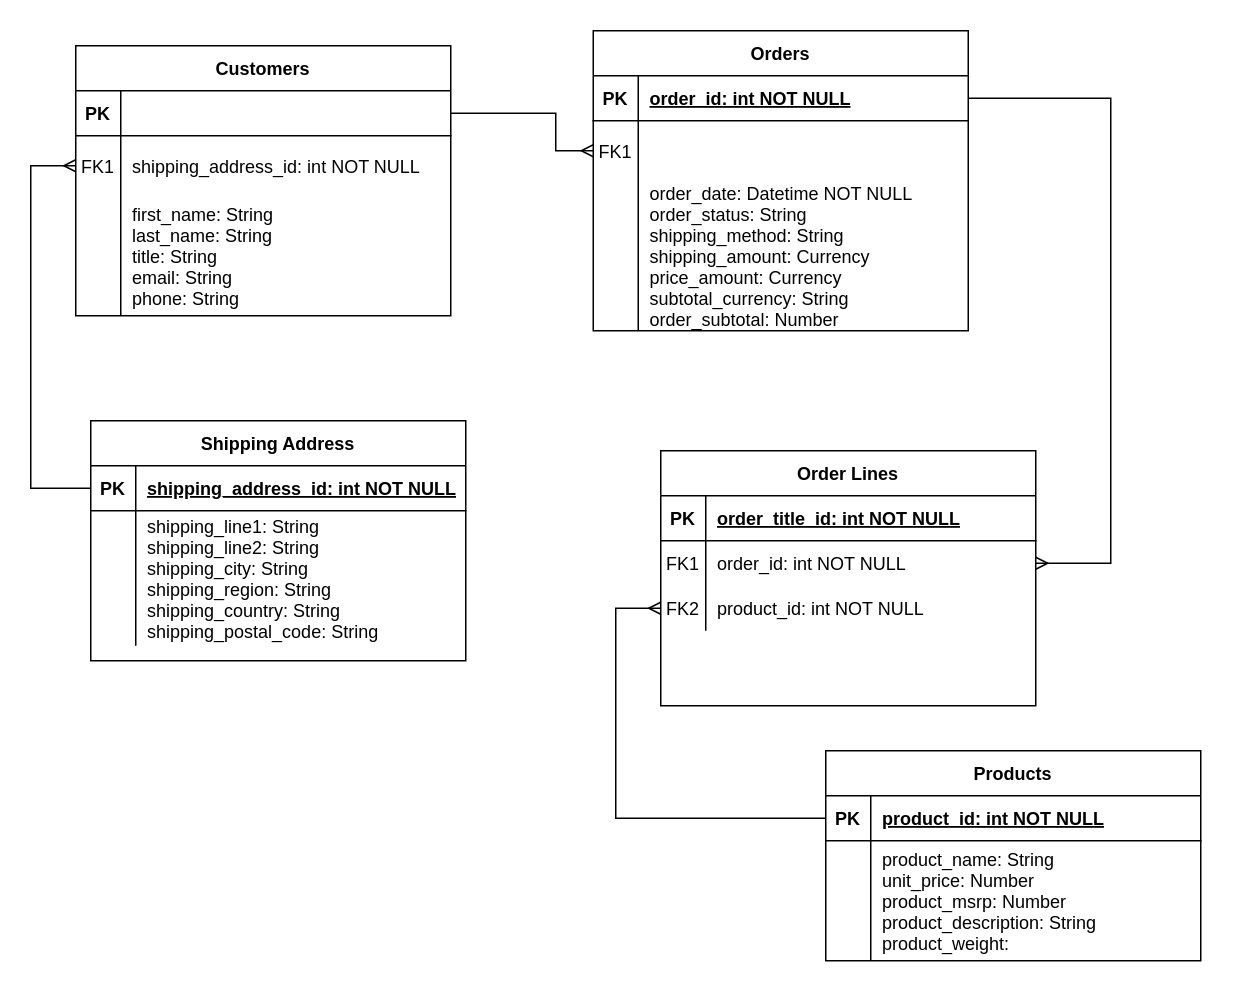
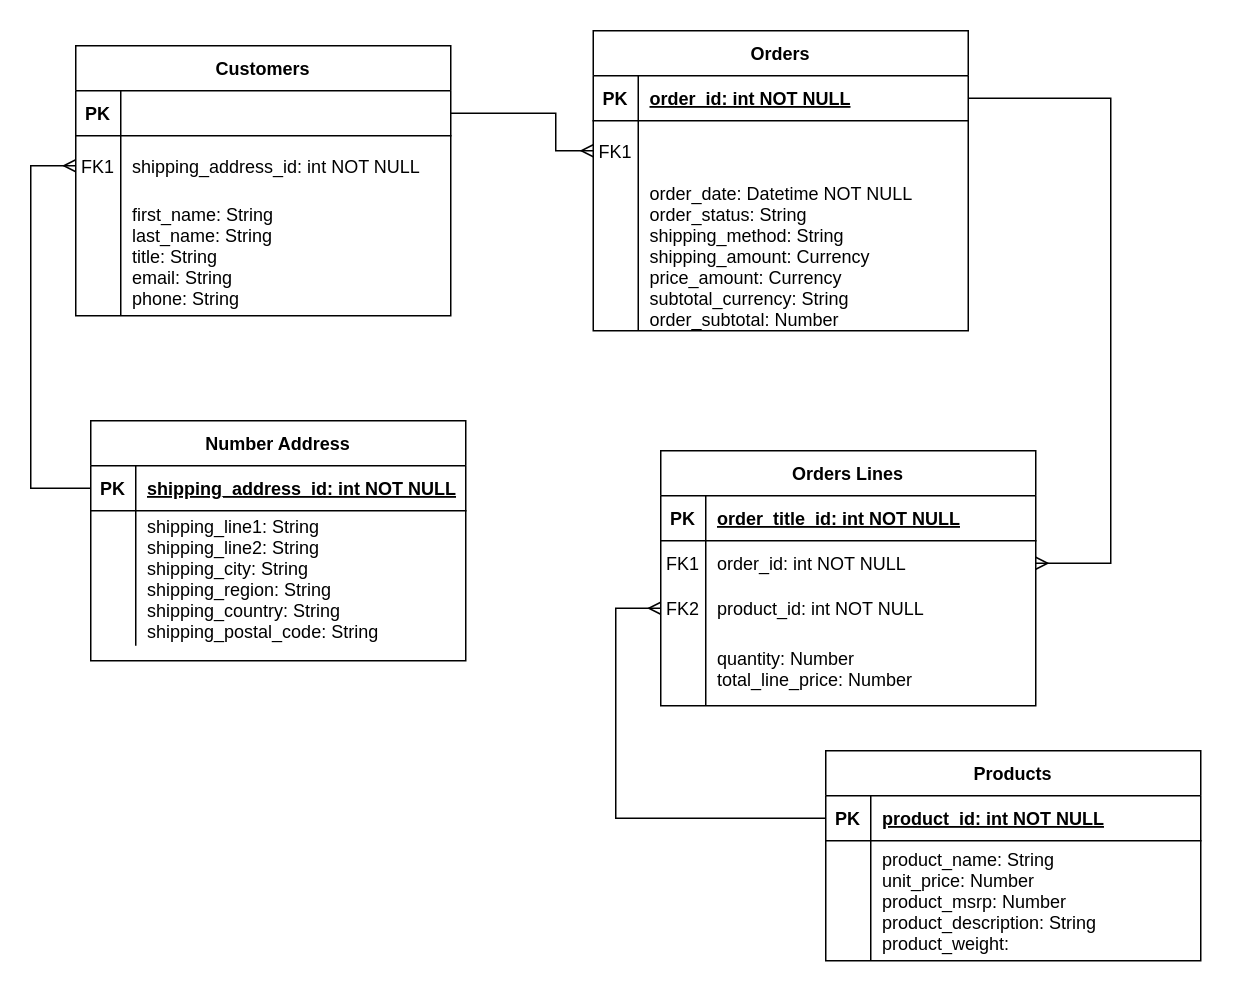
node "Shipping Address": label "Shipping Address" -> "Number Address"
node "Order Lines": label "Order Lines" -> "Orders Lines"
node "quantity: Number total_line_price: Number": added
